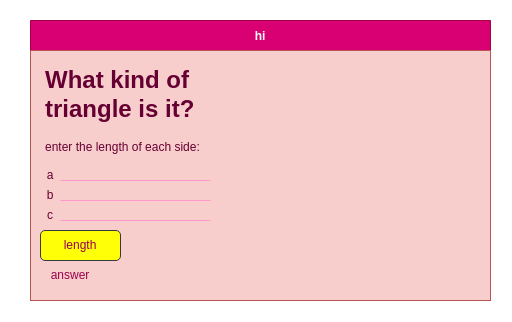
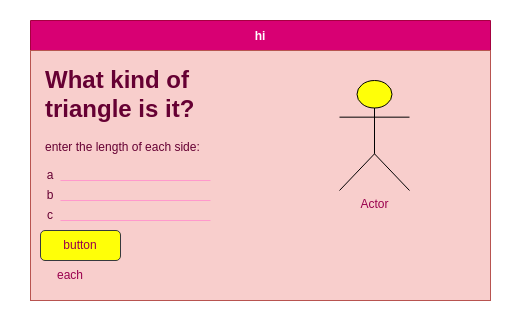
node "Actor": added
node "length": label "length" -> "button"
node "answer": label "answer" -> "each"
